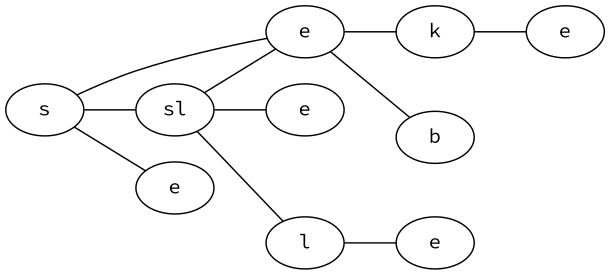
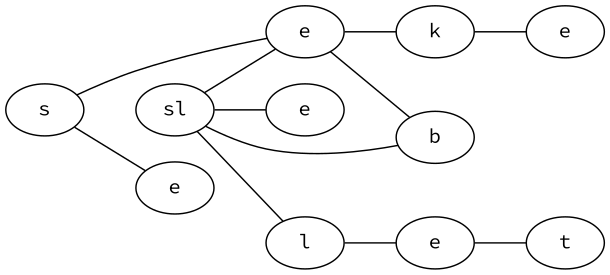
edge "s" -- "sl": now "b" -- "sl"
node "t": added
